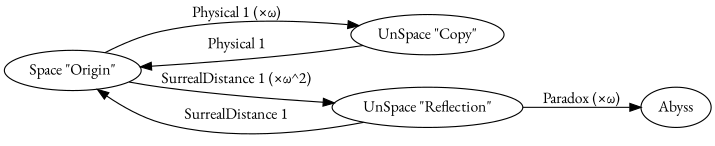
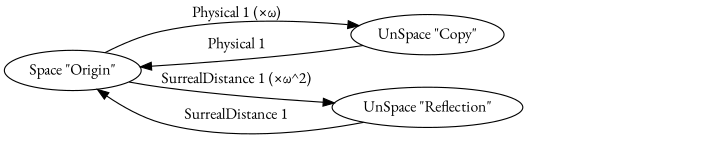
node "Abyss": removed
